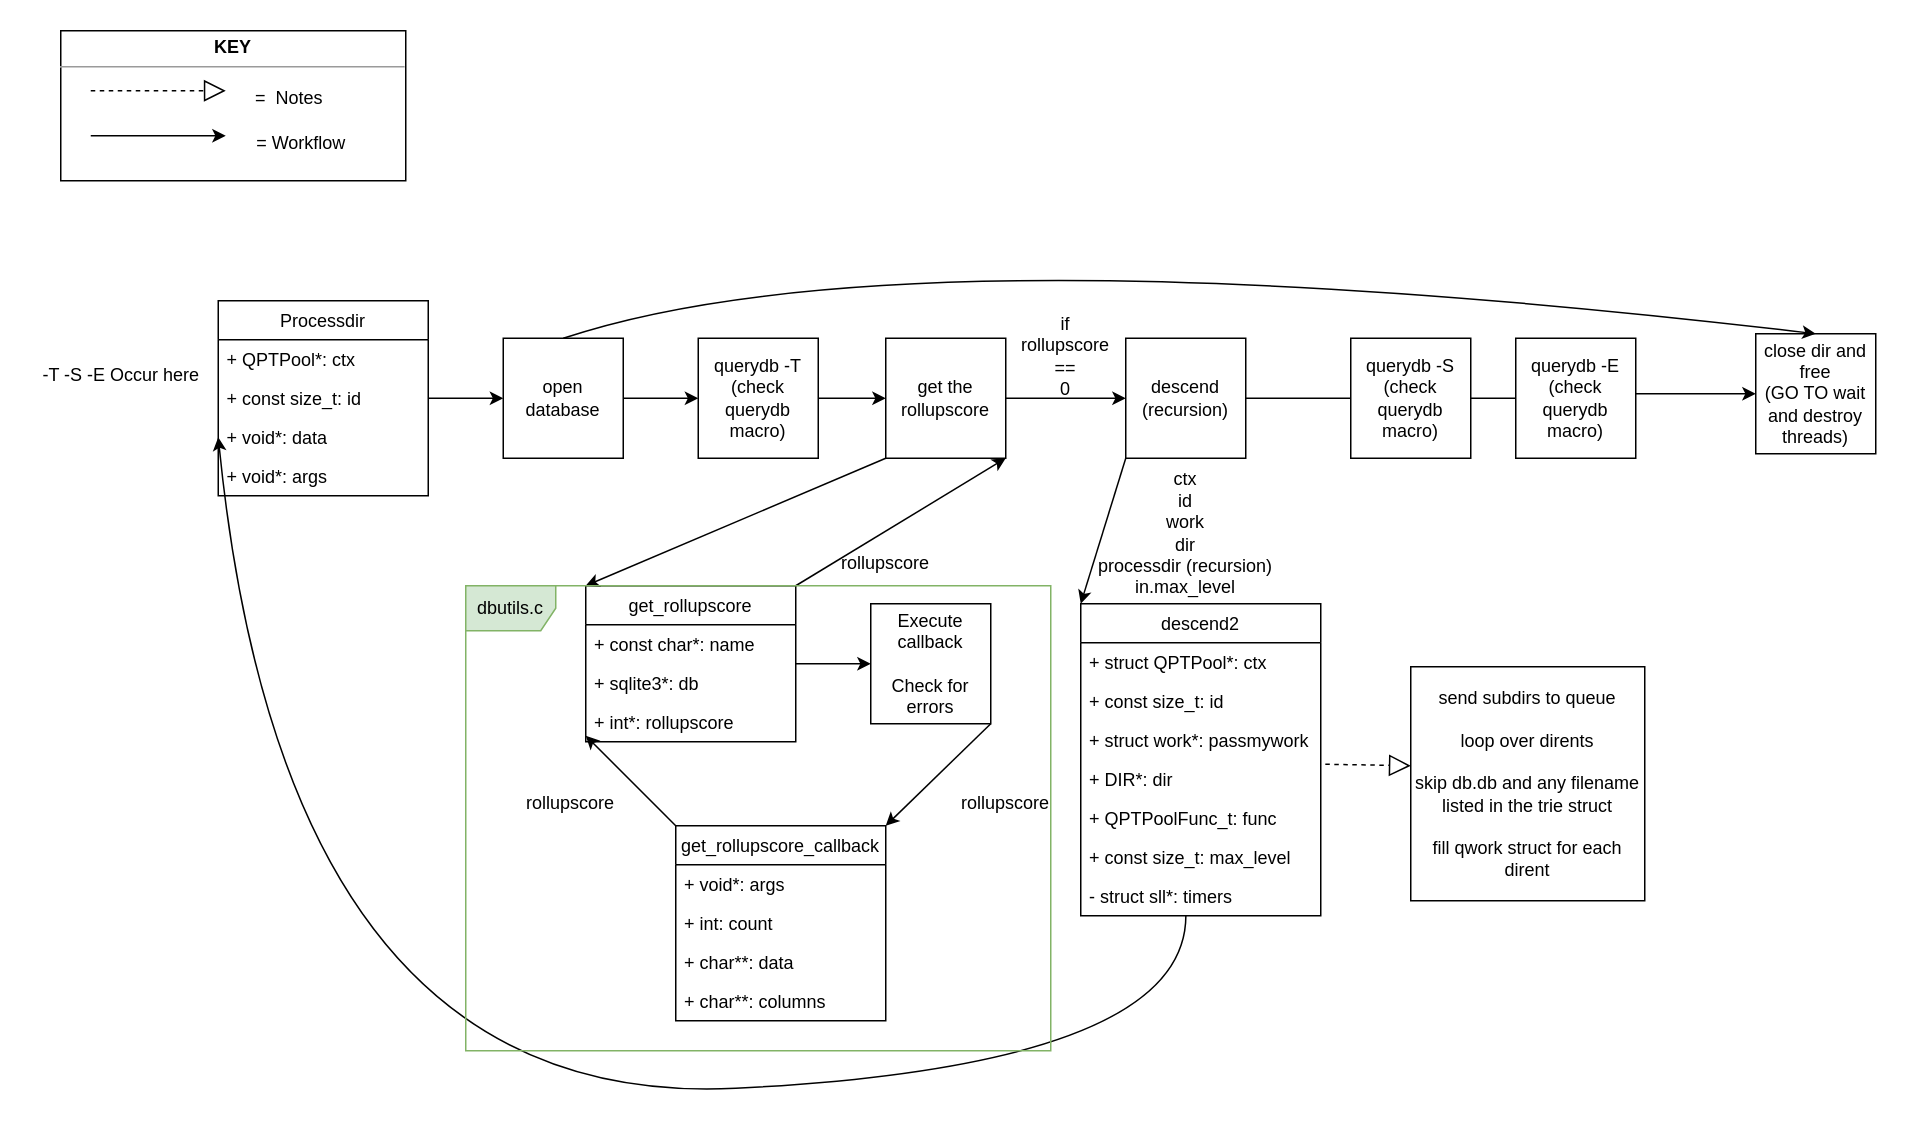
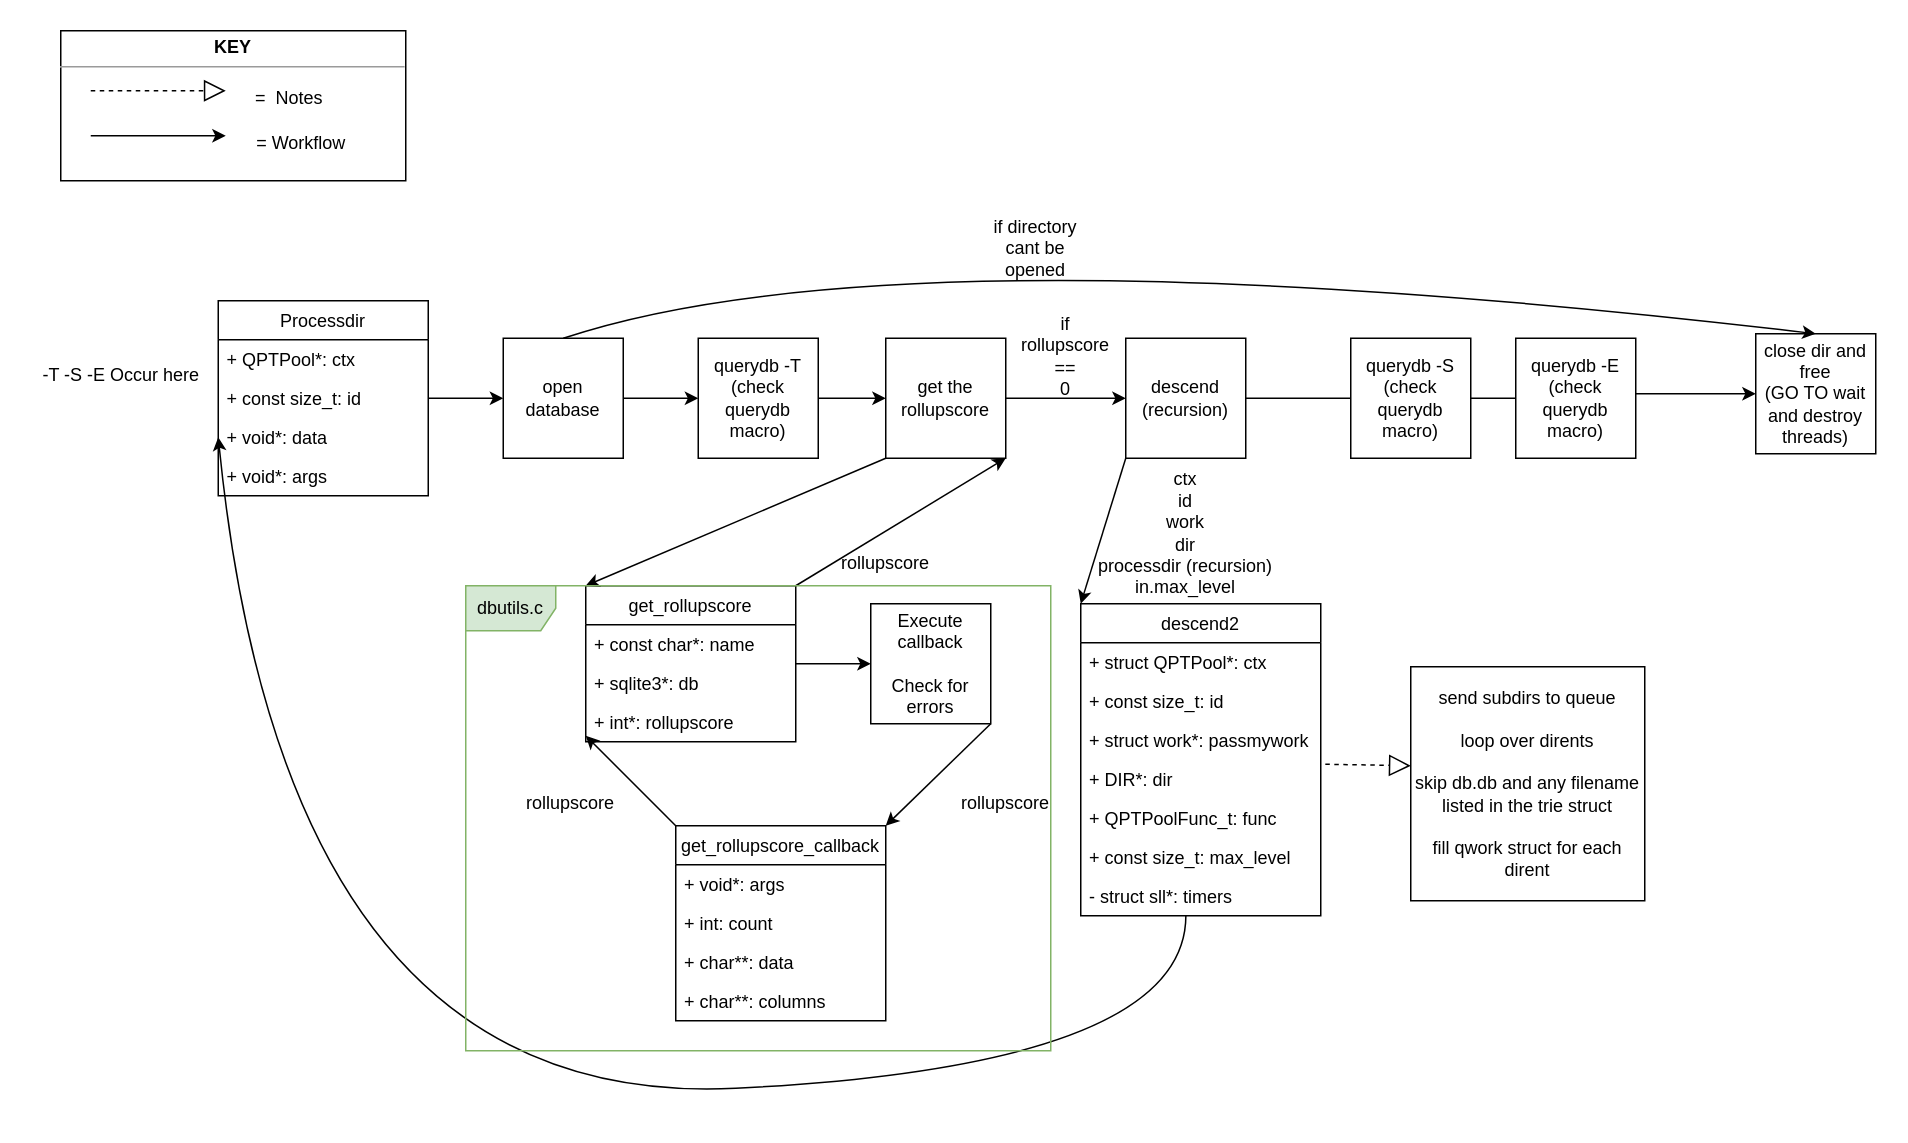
node "if directory cant be opened": added
